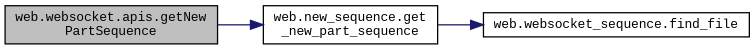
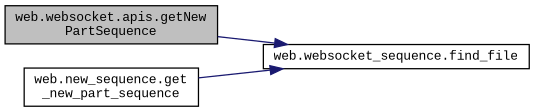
edge "web.websocket.apis.getNew PartSequence" -> "web.new_sequence.get _new_part_sequence": now "web.websocket.apis.getNew PartSequence" -> "web.websocket_sequence.find_file"
